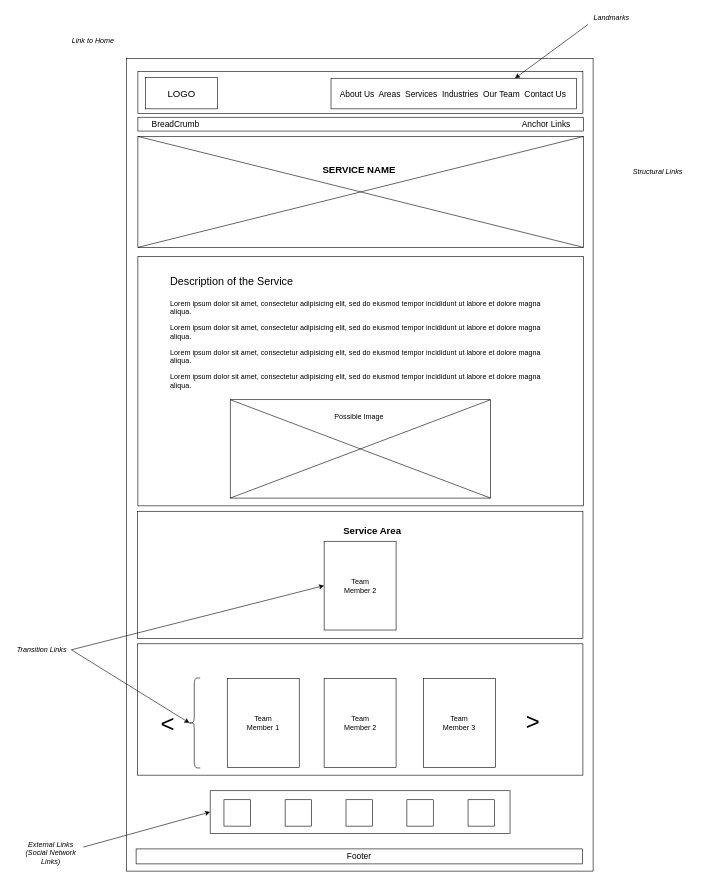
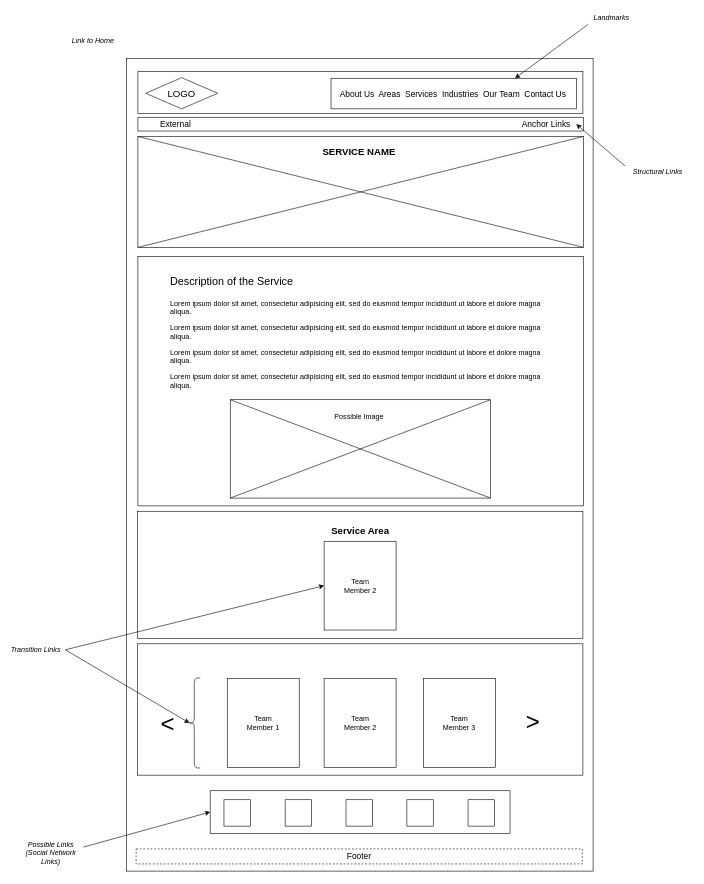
node "LOGO": shape rectangle -> diamond
node "BreadCrumb": label "BreadCrumb" -> "External"
edge "Structural Links" -> "Anchor Links": added
node "SERVICE NAME": moved (359, 170) -> (359, 152)
node "Service Area": moved (372, 531) -> (360, 531)
node "Transition Links": moved (42, 650) -> (36, 650)
node "External Links (Social Network Links)": label "External Links (Social Network Links)" -> "Possible Links (Social Network Links)"
node "Footer": style solid -> dashed
